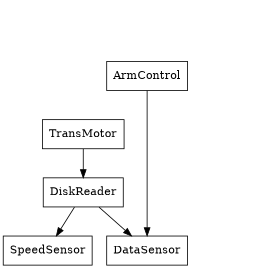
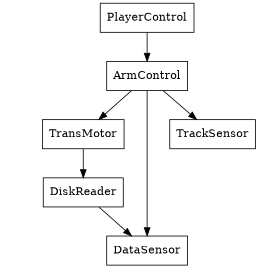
node "PlayerControl": added
edge "ArmControl" -> "TransMotor": added
node "TrackSensor": added
node "SpeedSensor": removed
